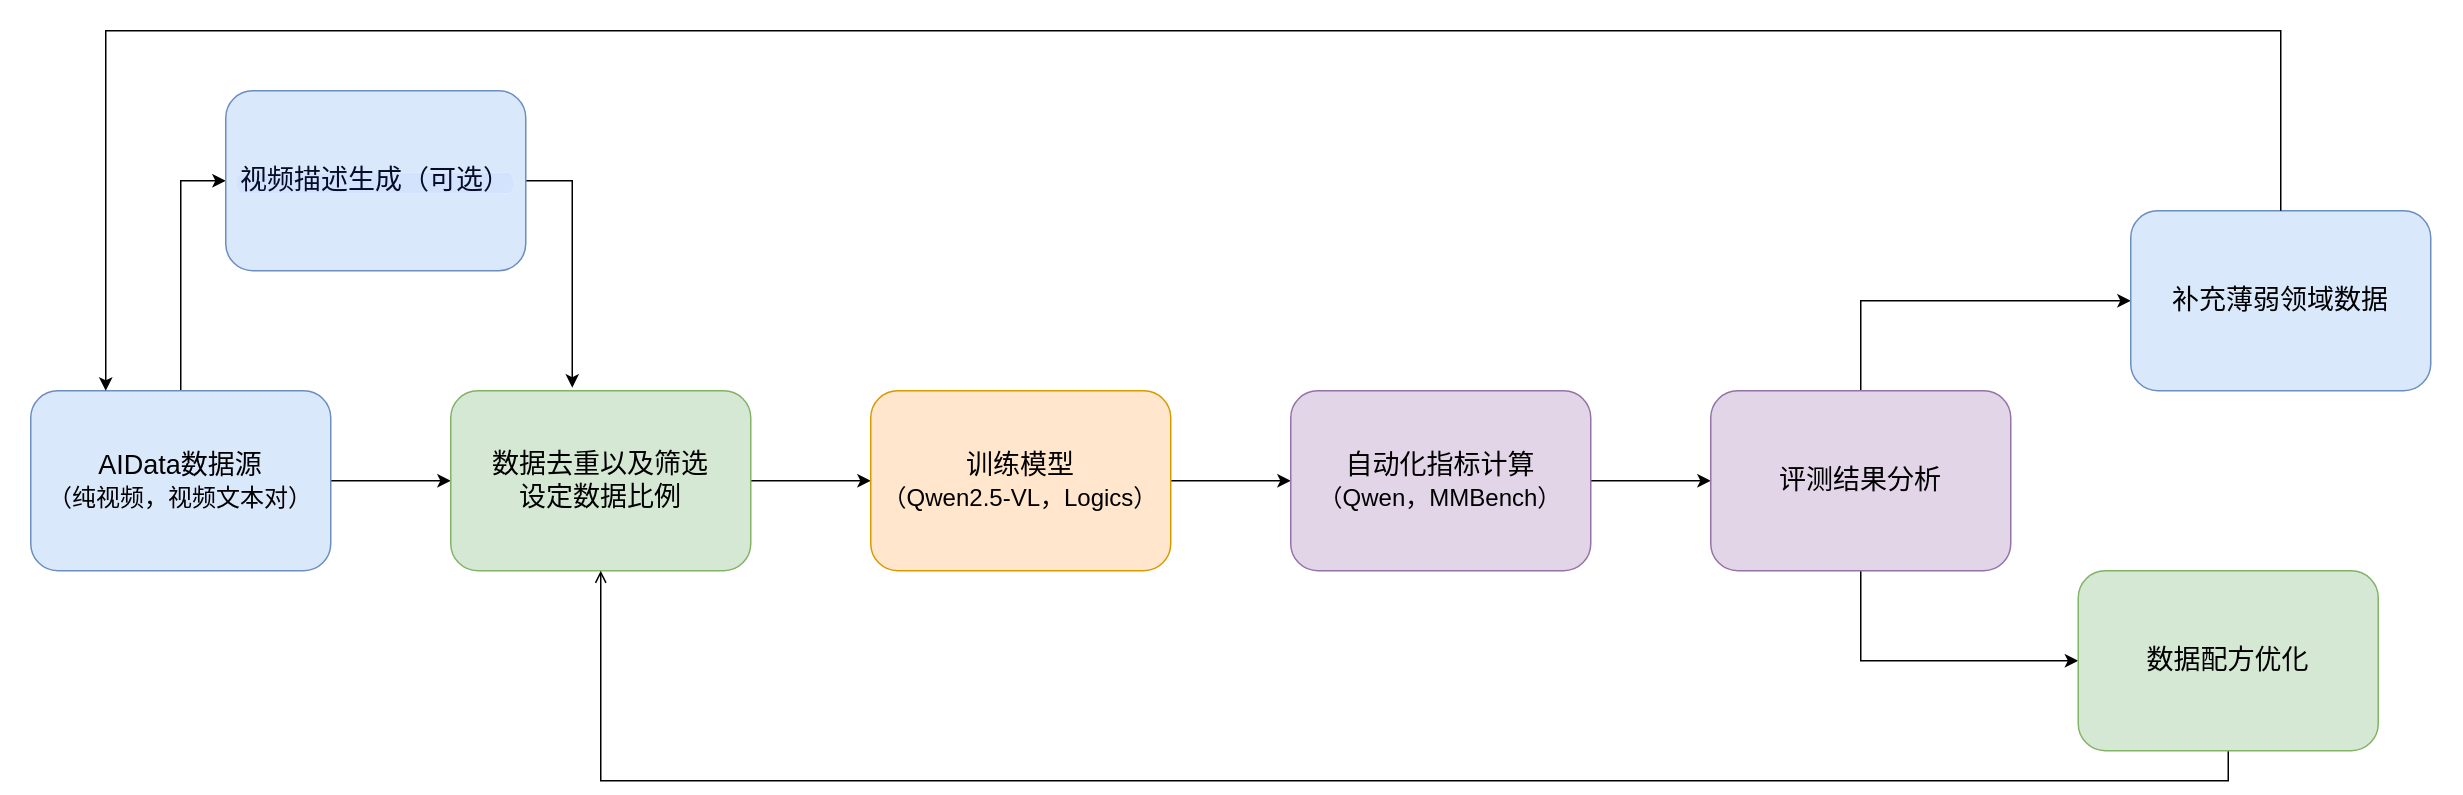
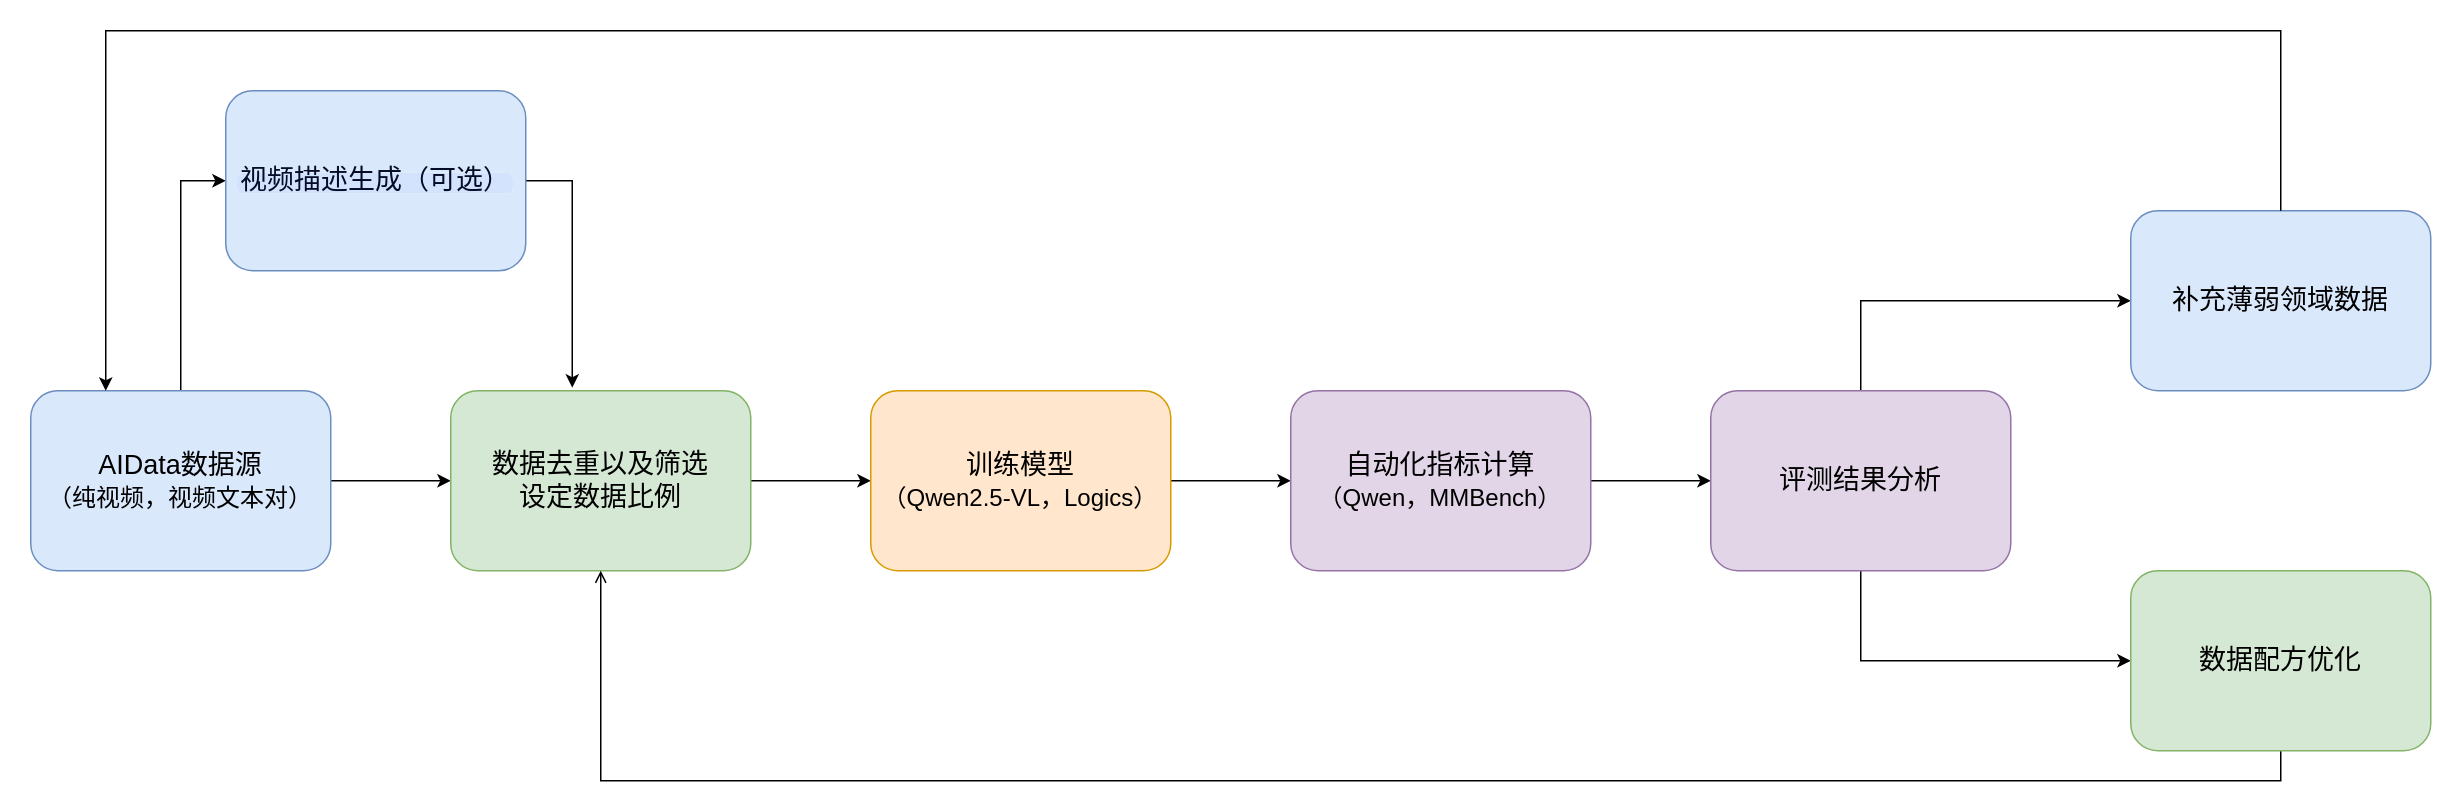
node "数据配方优化": moved (2228, 661) -> (2281, 661)
